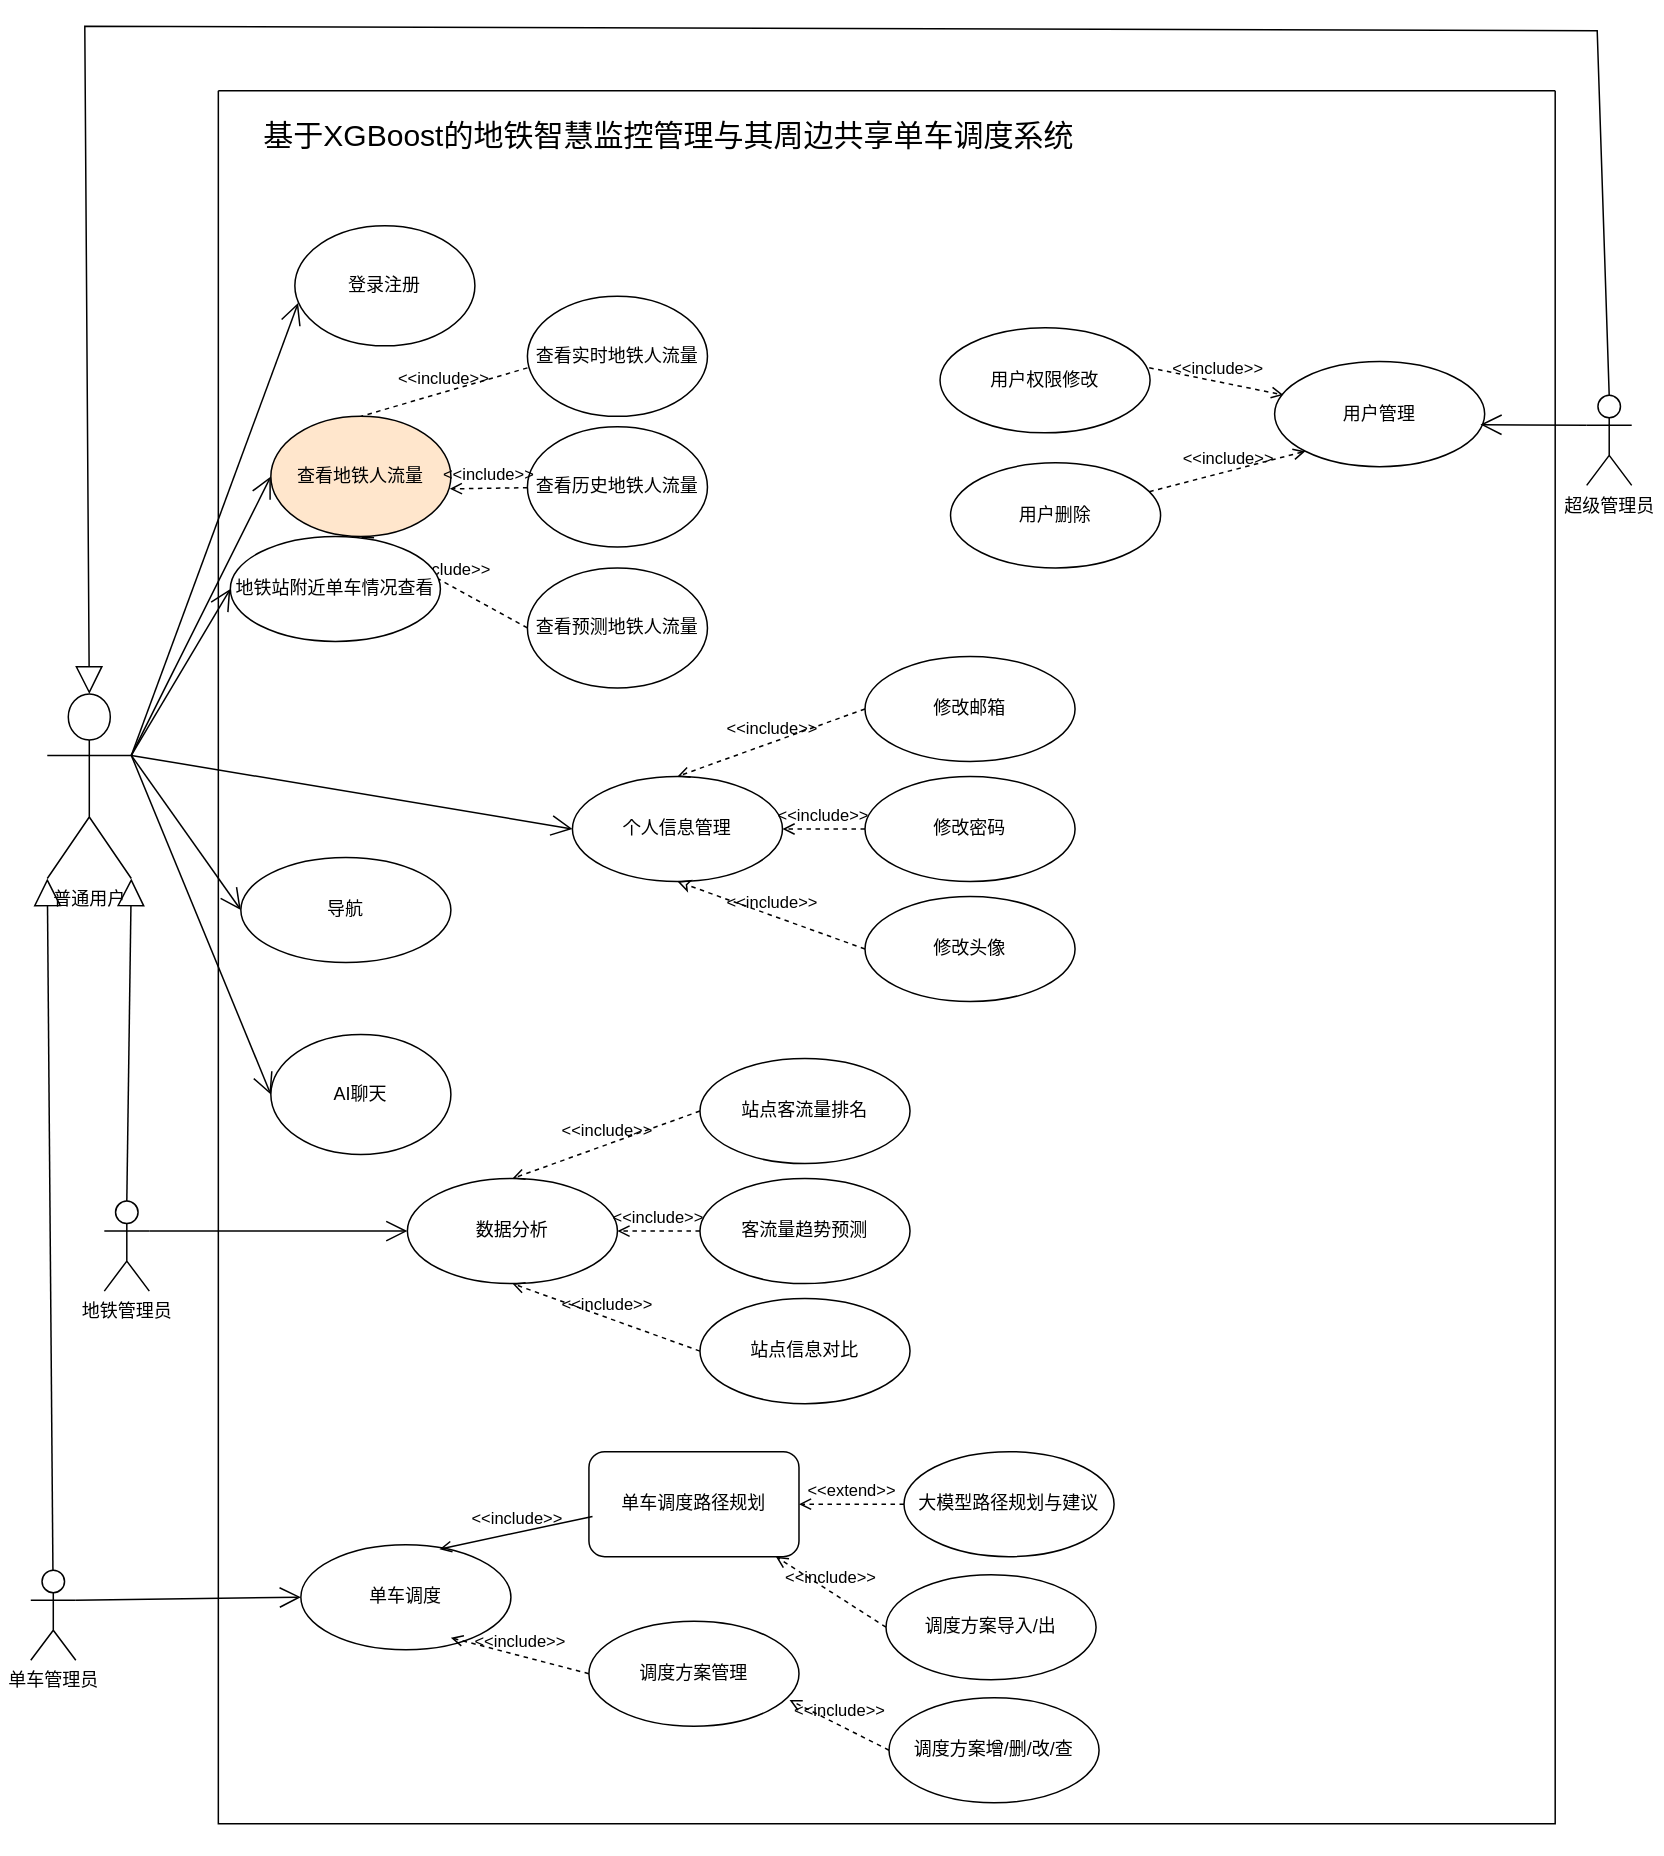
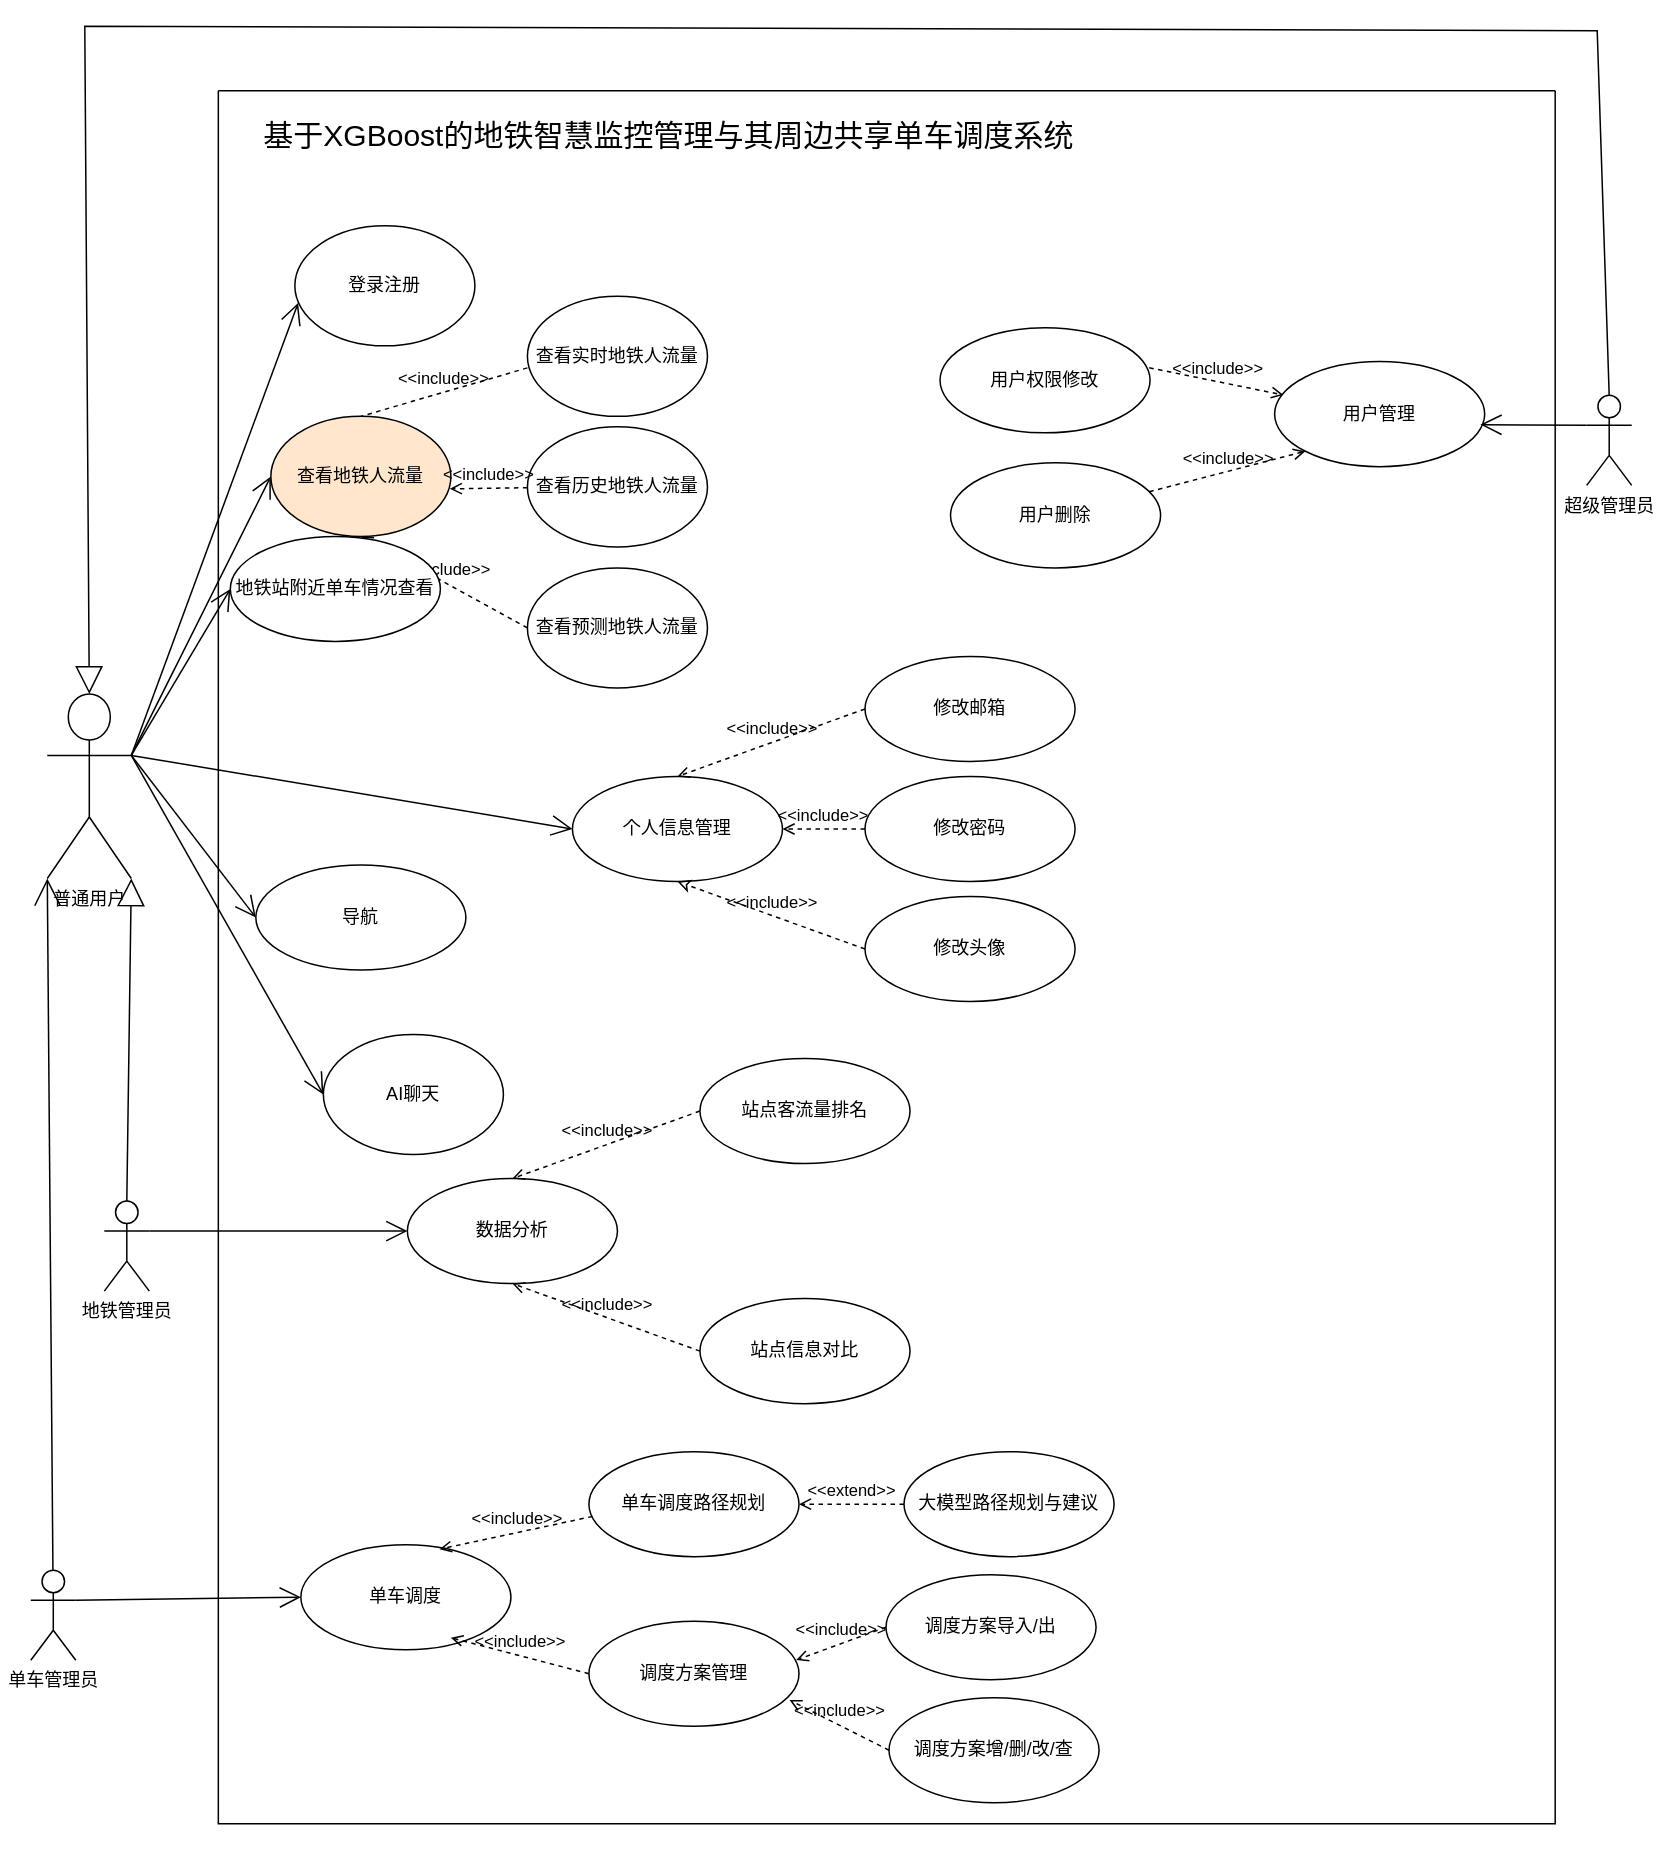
edge "单车管理员" -> "普通用户": arrowhead block -> open
node "导航": moved (346, 910) -> (361, 917)
node "AI聊天": moved (361, 1094) -> (413, 1094)
edge "客流量趋势预测" -> "数据分析": removed, label "<<include>>"
node "客流量趋势预测": removed
node "单车调度路径规划": shape rounded rectangle -> ellipse
edge "单车调度路径规划" -> "单车调度": style solid -> dashed
edge "调度方案导入/出" -> "单车调度路径规划": now "调度方案导入/出" -> "调度方案管理"
